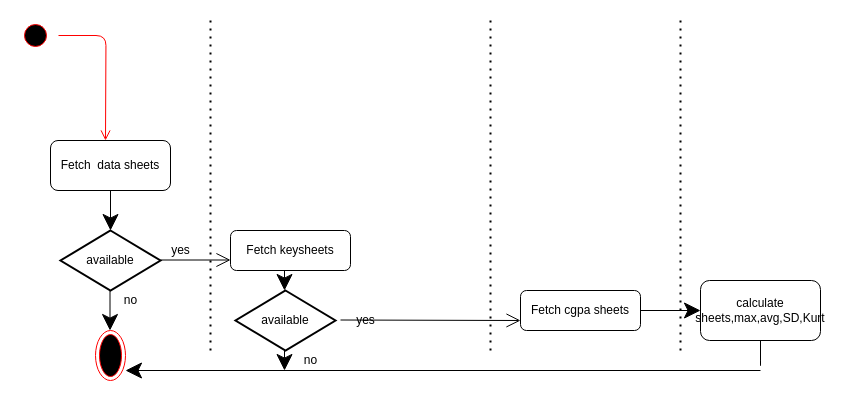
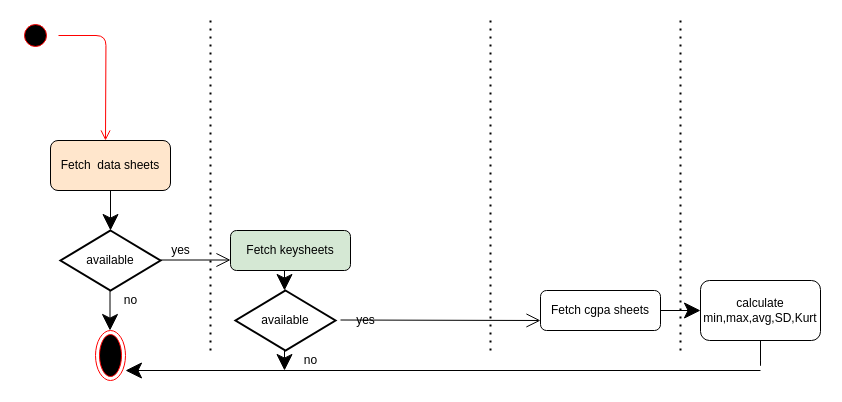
node "Fetch data sheets": fillcolor #ffffff -> #ffe6cc
node "Fetch keysheets": fillcolor #ffffff -> #d5e8d4
node "Fetch cgpa sheets": moved (581, 311) -> (601, 311)
node "calculate sheets,max,avg,SD,Kurt": label "calculate sheets,max,avg,SD,Kurt" -> "calculate min,max,avg,SD,Kurt"
